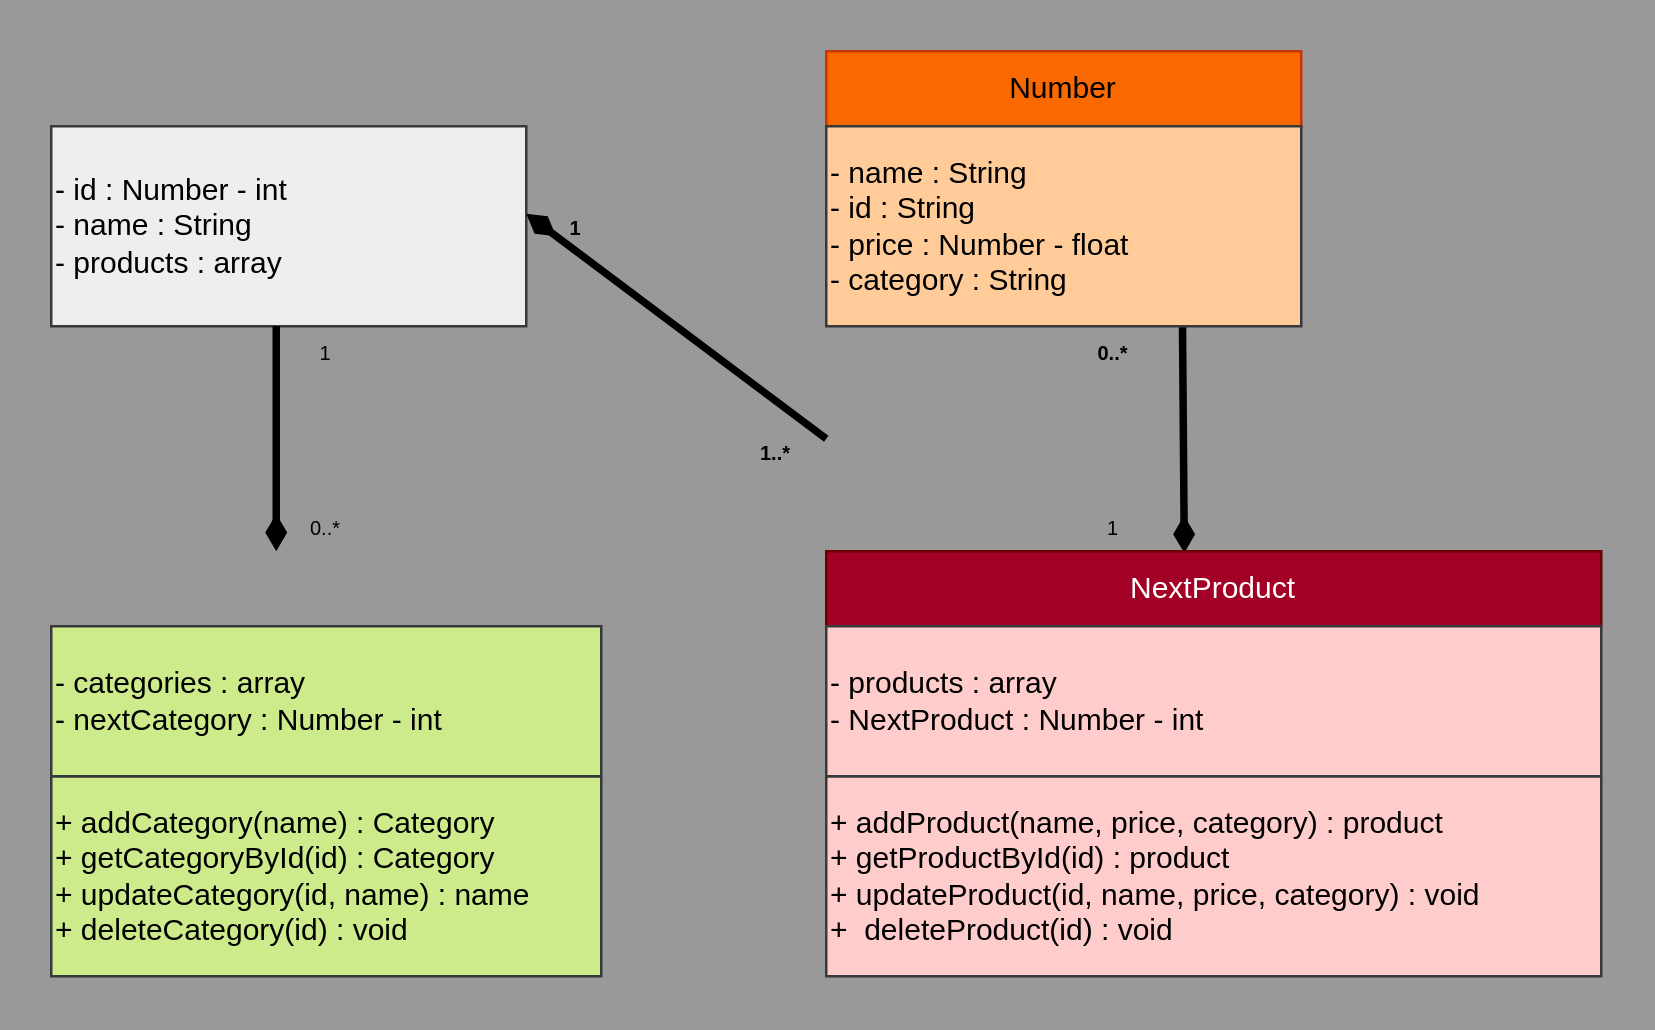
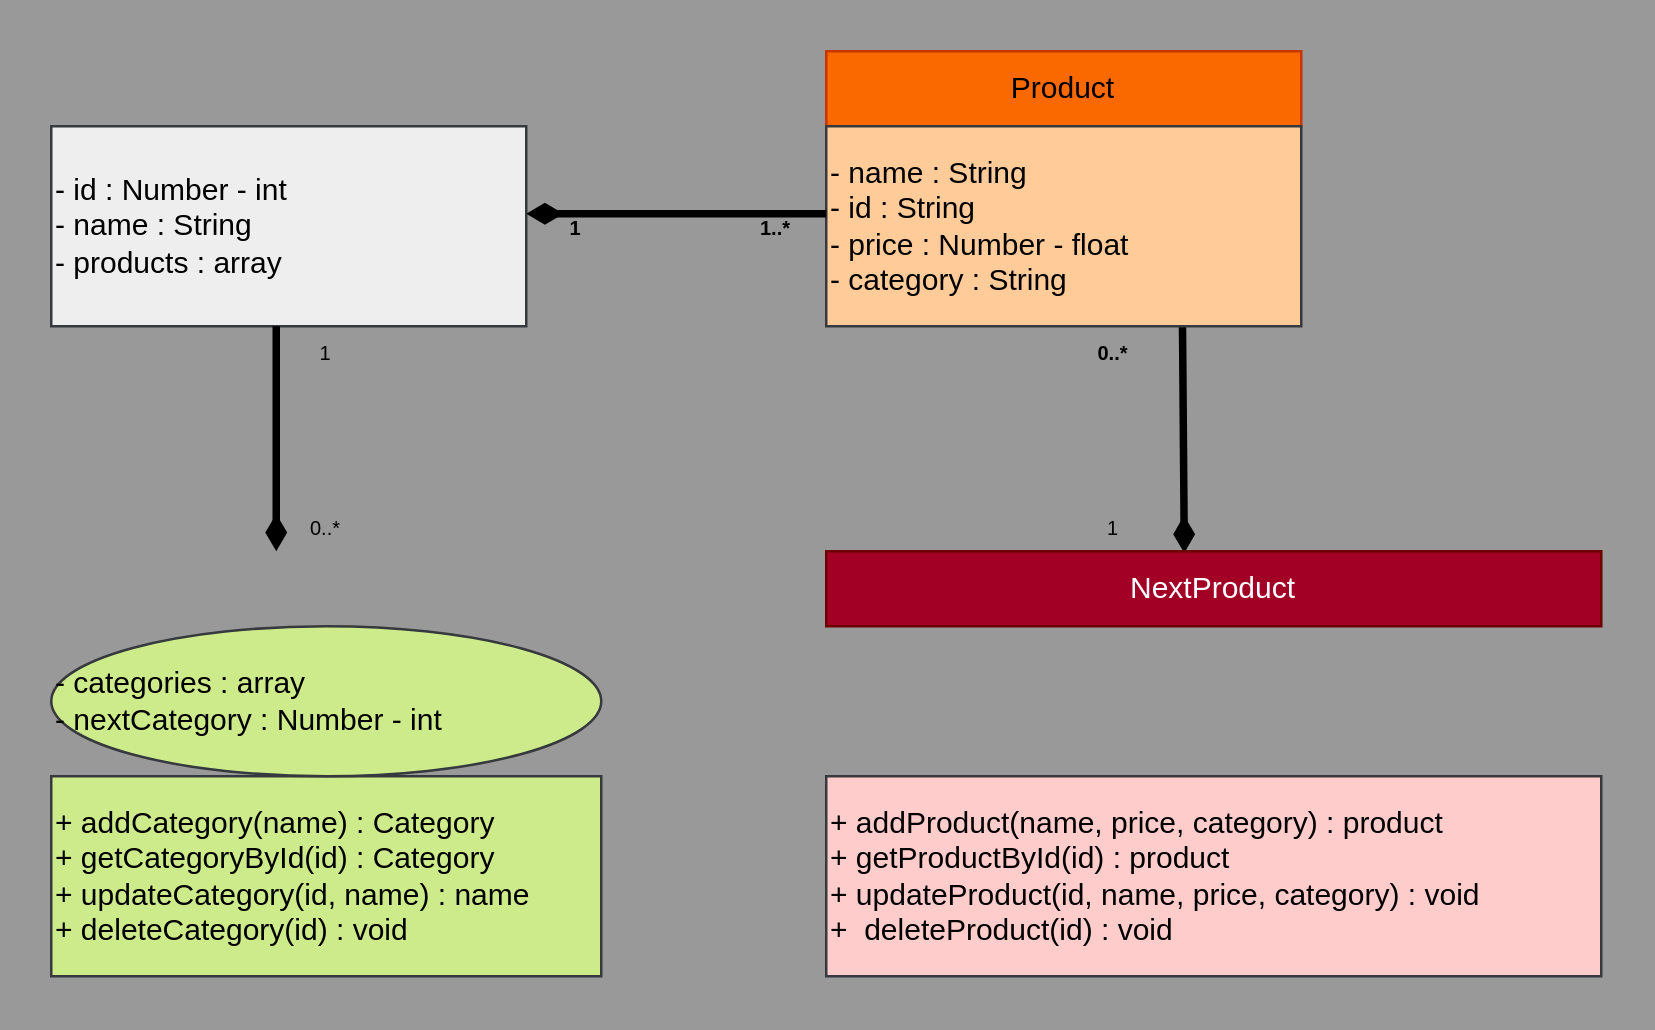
node "Number": label "Number" -> "Product"
node "1..*": moved (776, 451) -> (776, 226)
node "- categories : array - nextCategory : Number - int": shape rectangle -> ellipse
node "- products : array - NextProduct : Number - int": removed
